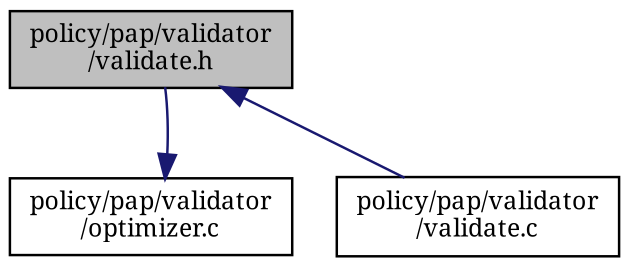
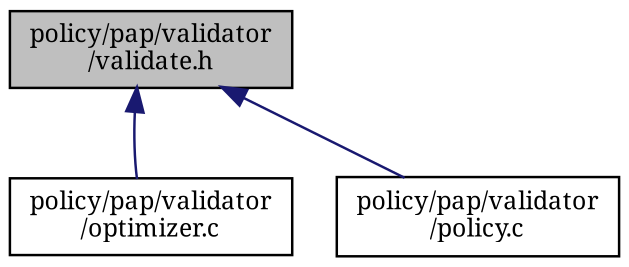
edge "policy/pap/validator /validate.h" -> "policy/pap/validator /optimizer.c": reversed
node "policy/pap/validator /validate.c": label "policy/pap/validator /validate.c" -> "policy/pap/validator /policy.c"
